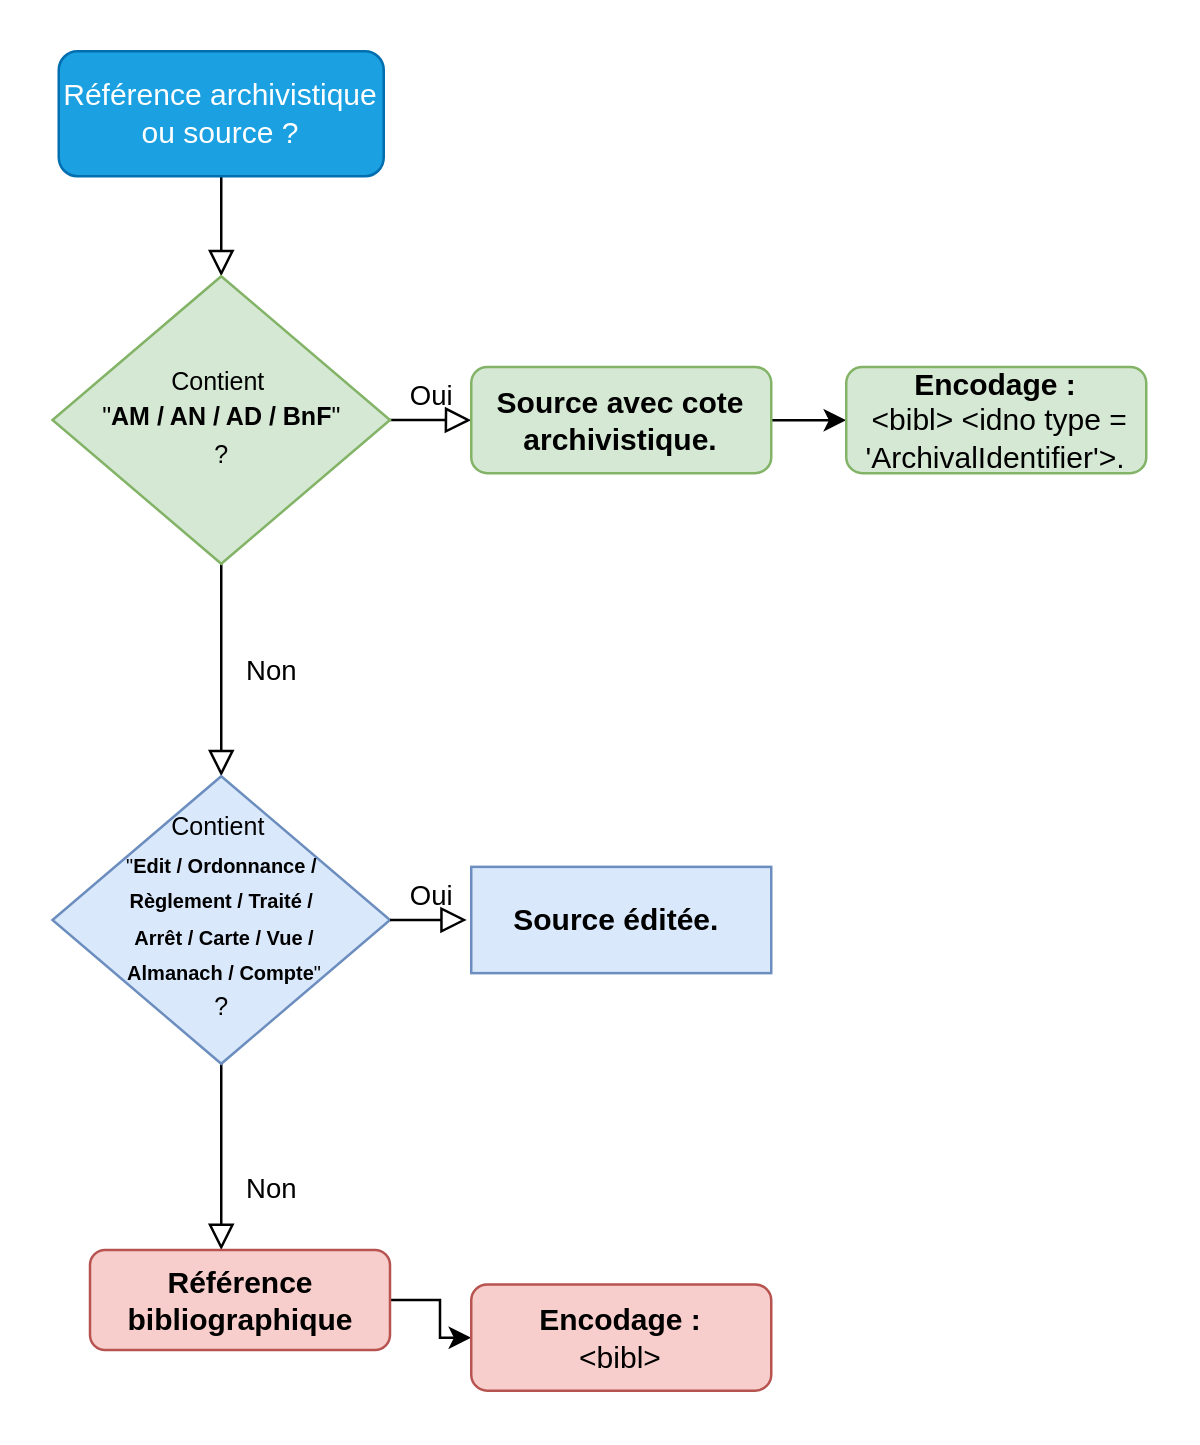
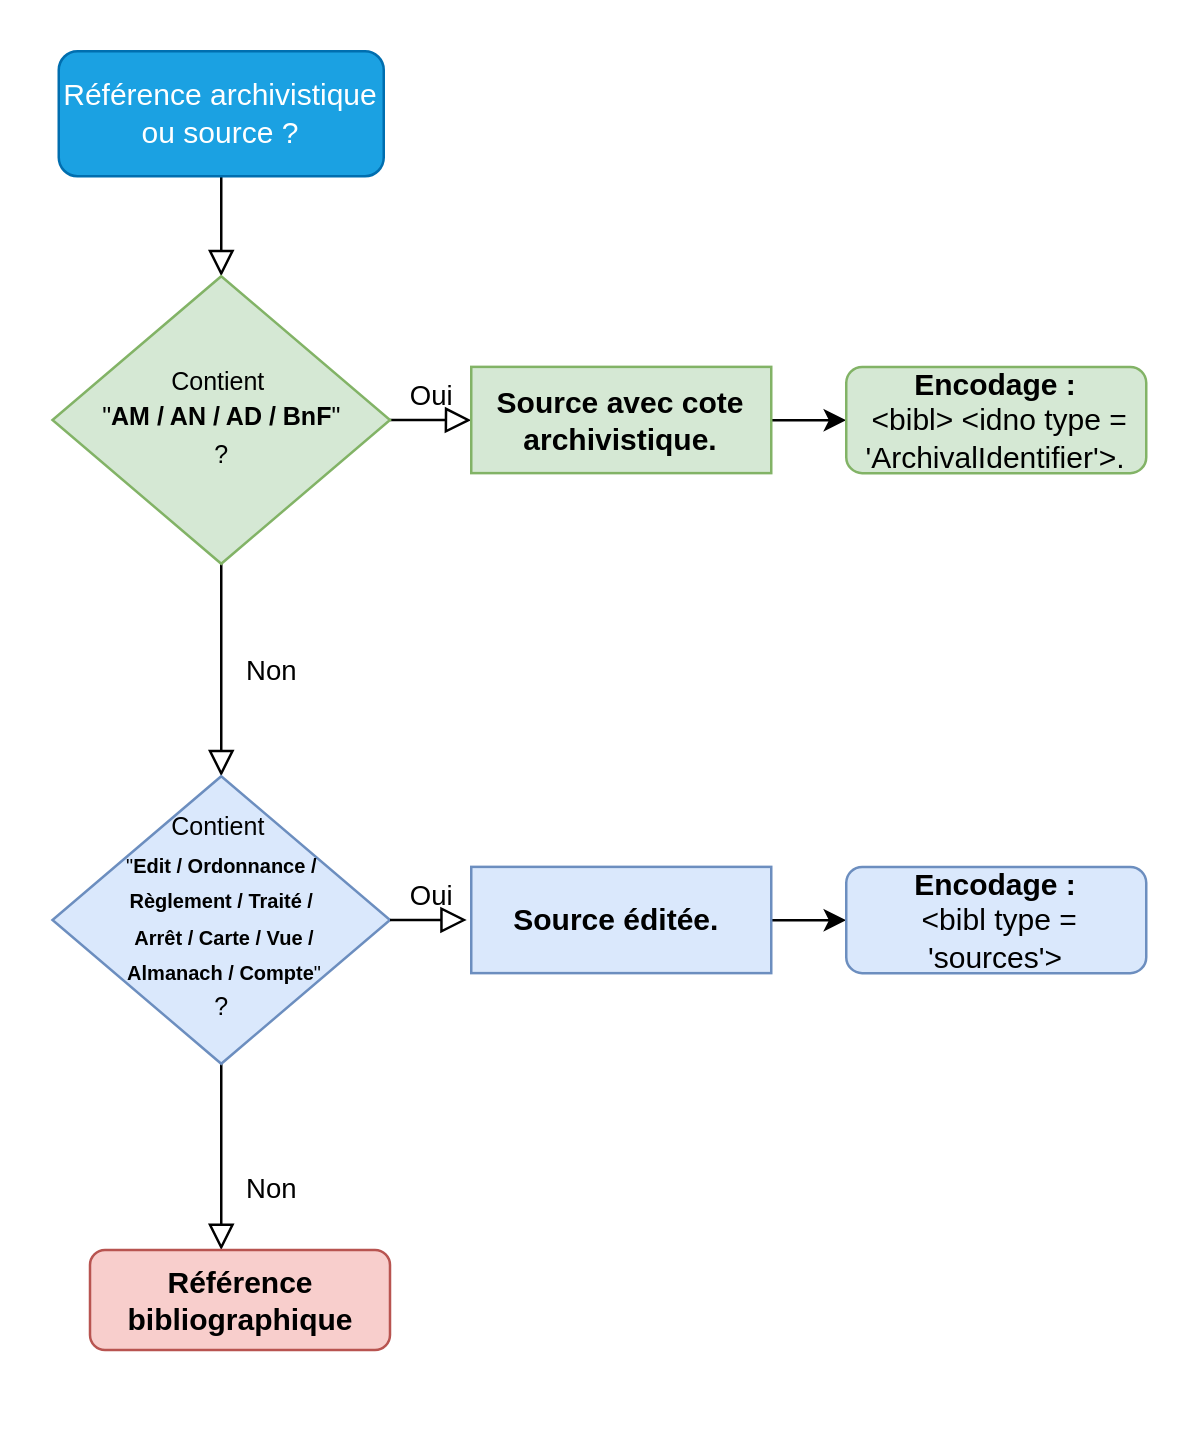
node "Source avec cote archivistique.": shape rounded rectangle -> rectangle
edge "Source éditée." -> "Encodage : <bibl type = 'sources'>": added
node "Encodage : <bibl type = 'sources'>": added
edge "Référence bibliographique" -> "Encodage : <bibl>": removed
node "Encodage : <bibl>": removed
